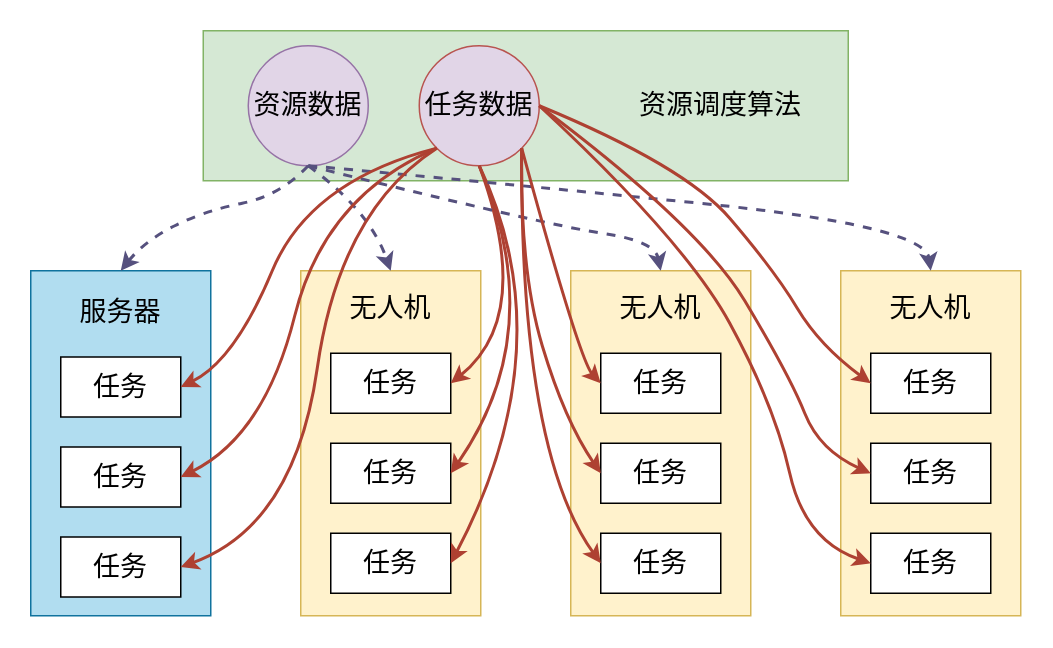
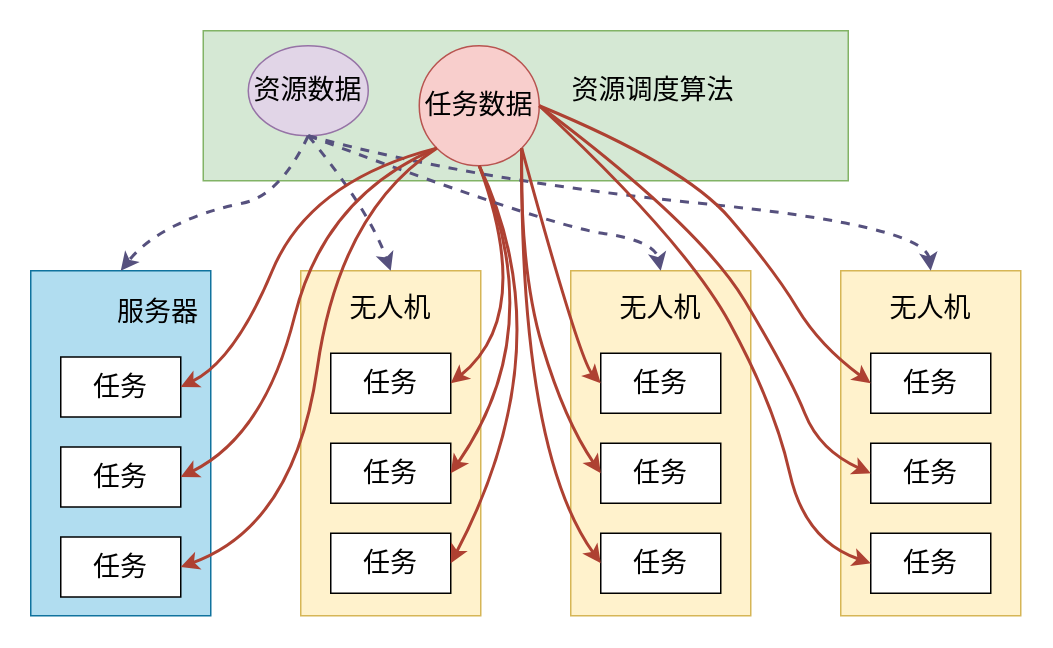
node "资源数据": size 120x120 -> 120x90
node "任务数据": fillcolor #e1d5e7 -> #f8cecc
node "资源调度算法": moved (721, 106) -> (653, 91)
node "服务器": moved (121, 312) -> (158, 312)
